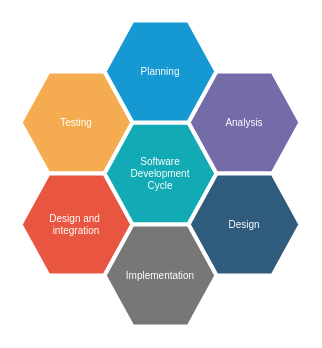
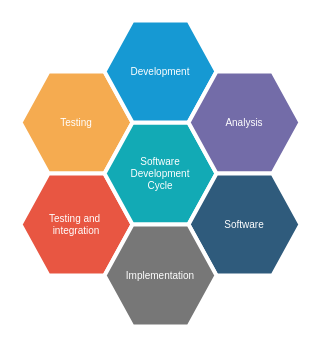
node "Planning": label "Planning" -> "Development"
node "Design and integration": label "Design and integration" -> "Testing and integration"
node "Design": label "Design" -> "Software"
